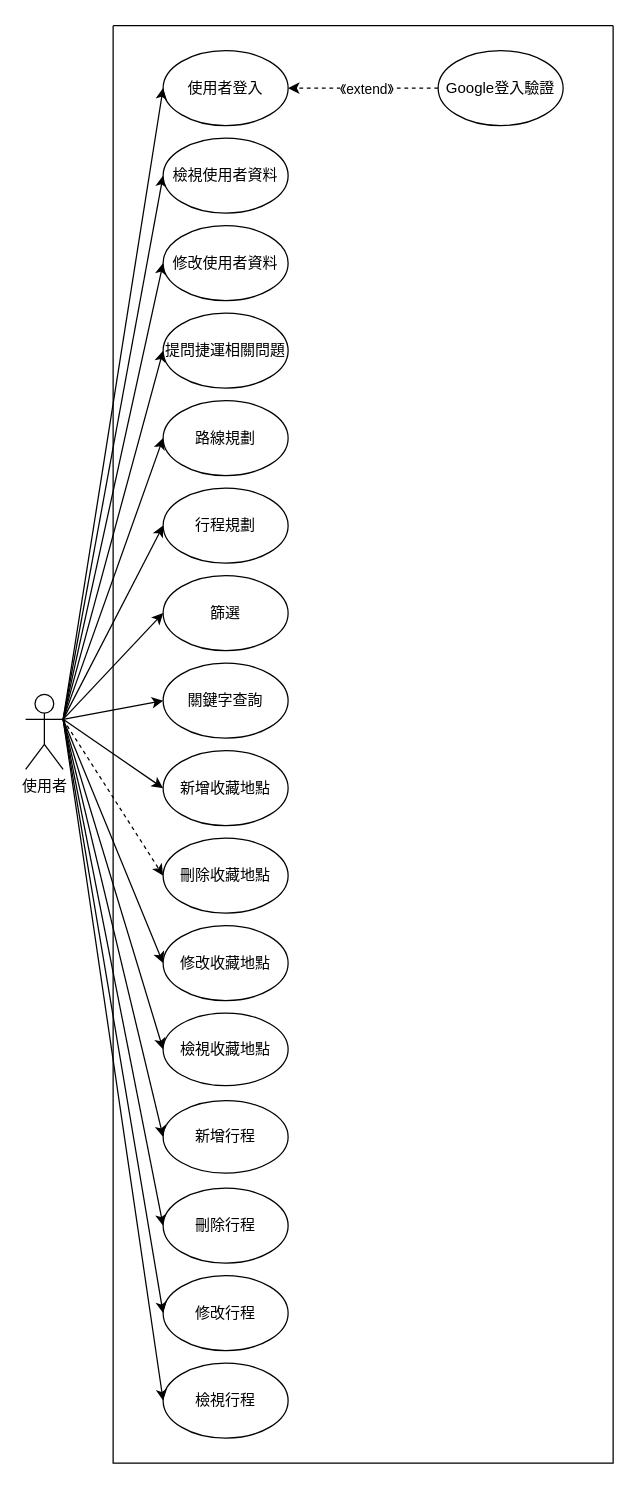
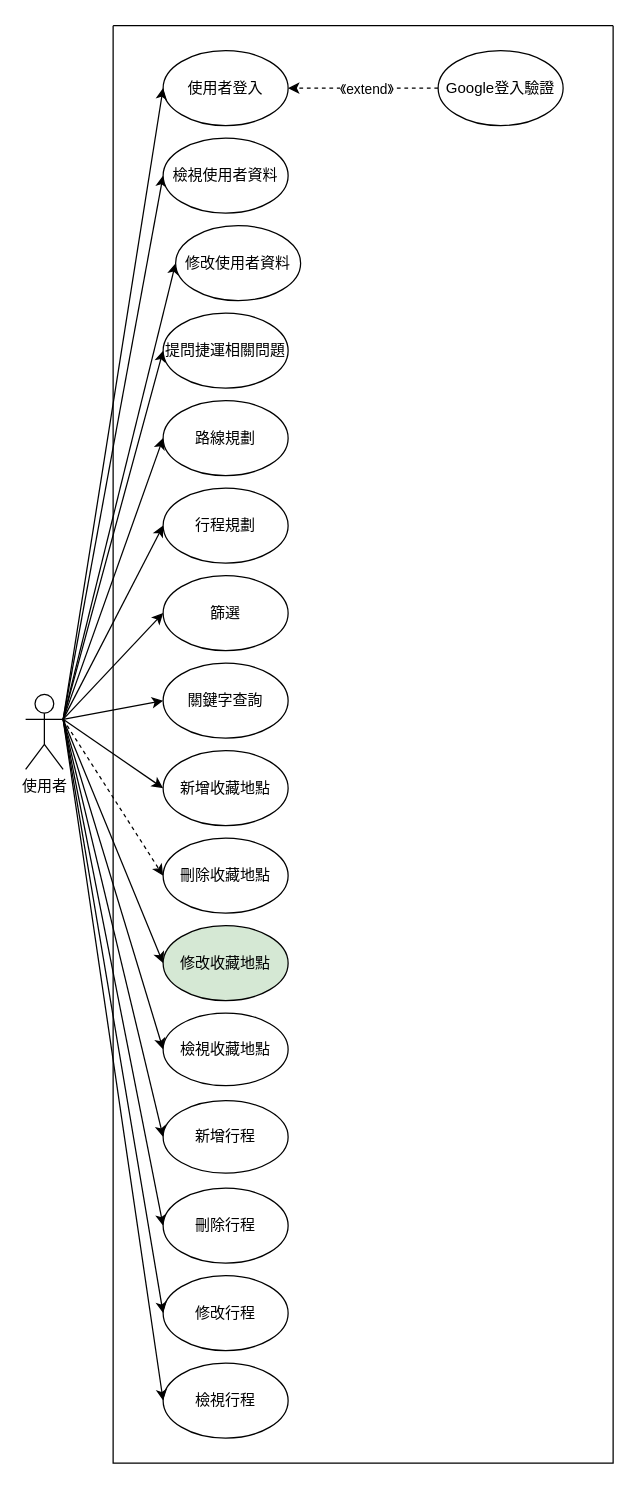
node "修改使用者資料": moved (226, 263) -> (238, 263)
node "修改收藏地點": fillcolor #ffffff -> #d5e8d4
